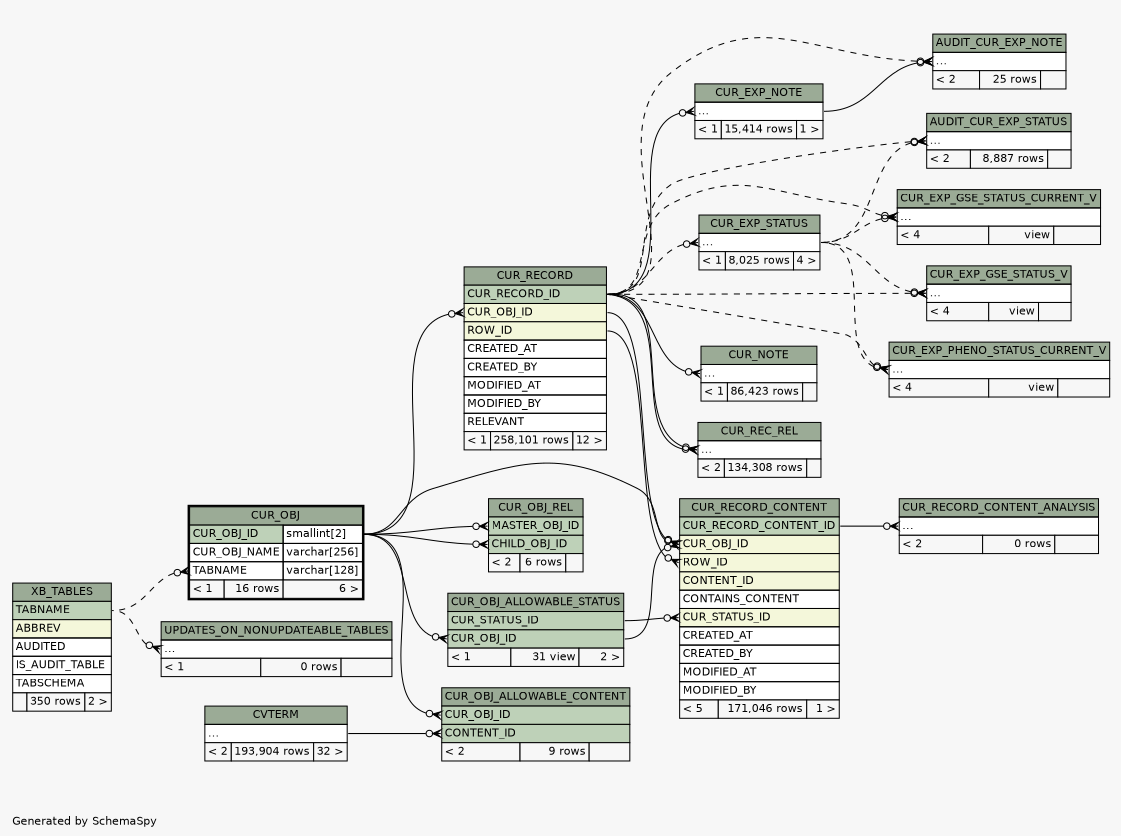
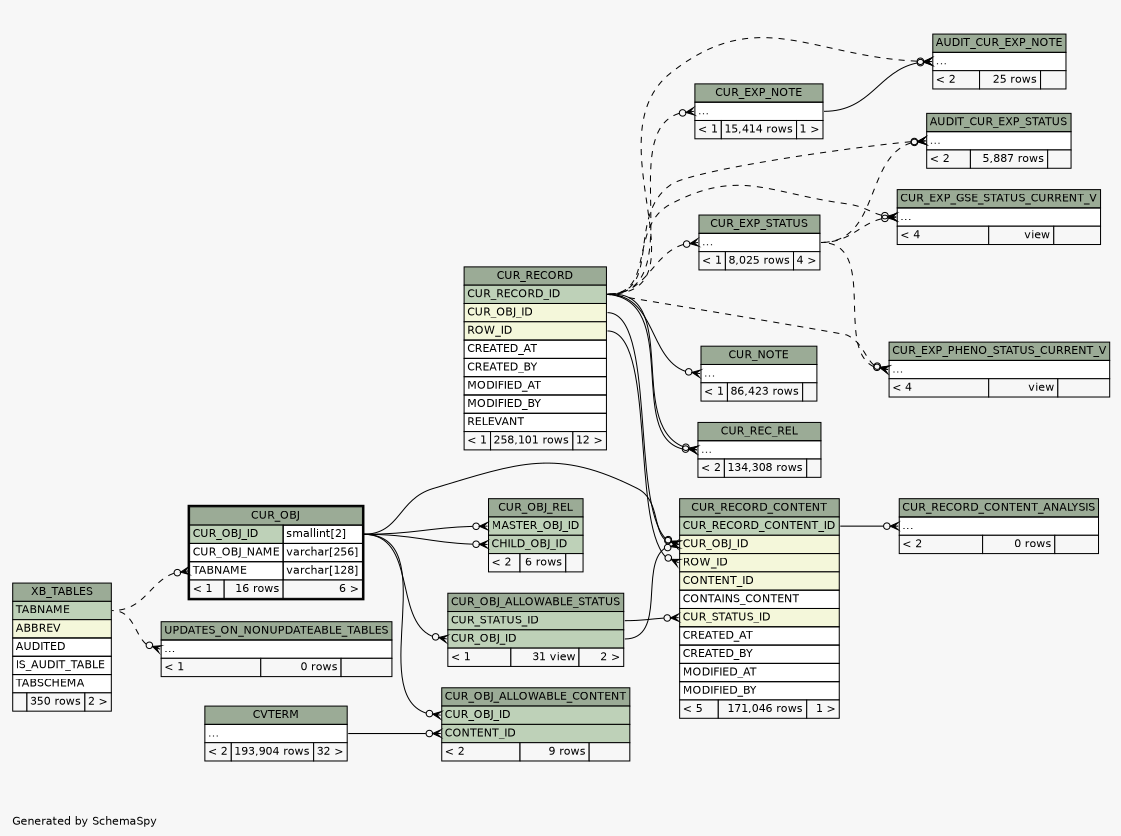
node "AUDIT_CUR_EXP_STATUS": text "8,887 rows" -> "5,887 rows"
edge "CUR_RECORD" -> "CUR_EXP_NOTE": style solid -> dashed
node "CUR_EXP_GSE_STATUS_V": removed
edge "CUR_OBJ" -> "CUR_RECORD": removed
